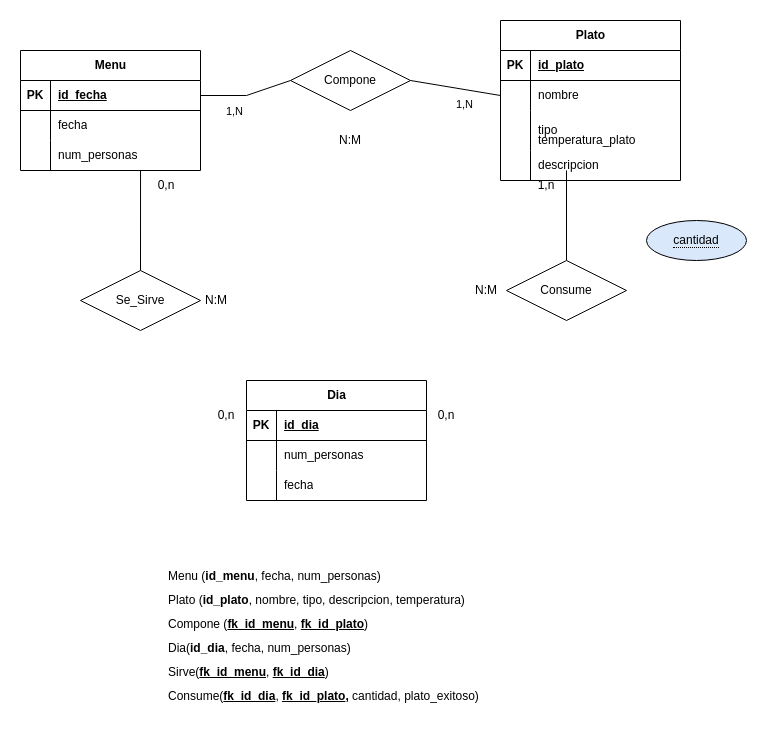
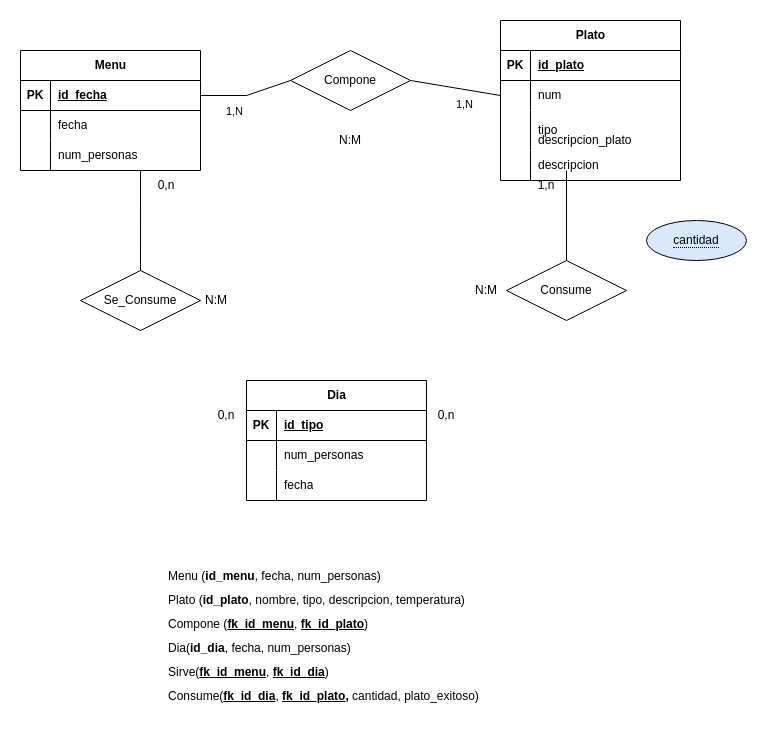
node "nombre": label "nombre" -> "num"
node "temperatura_plato": label "temperatura_plato" -> "descripcion_plato"
node "Se_Sirve": label "Se_Sirve" -> "Se_Consume"
node "id_dia": label "id_dia" -> "id_tipo"
